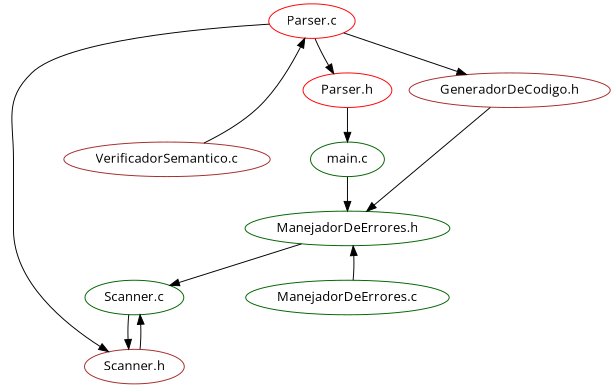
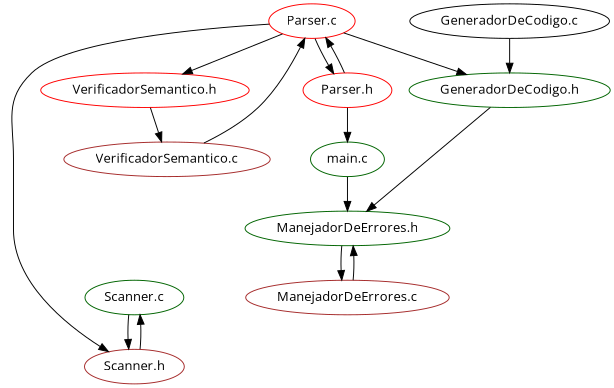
node "GeneradorDeCodigo.c": added
edge "Parser.h" -> "Parser.c": added
node "VerificadorSemantico.h": added
node "GeneradorDeCodigo.h": color brown -> darkgreen
edge "ManejadorDeErrores.h" -> "Scanner.c": now "ManejadorDeErrores.h" -> "ManejadorDeErrores.c"
node "ManejadorDeErrores.c": color darkgreen -> brown
